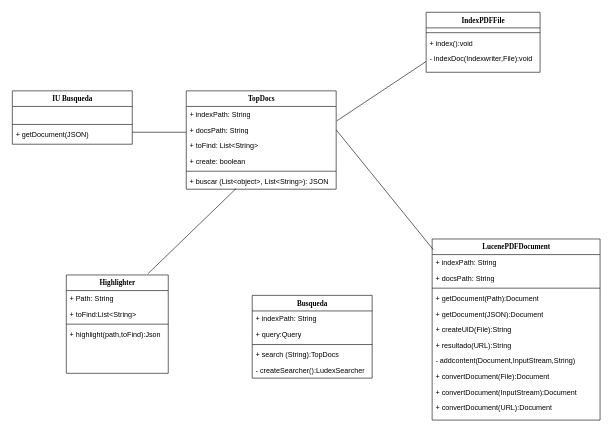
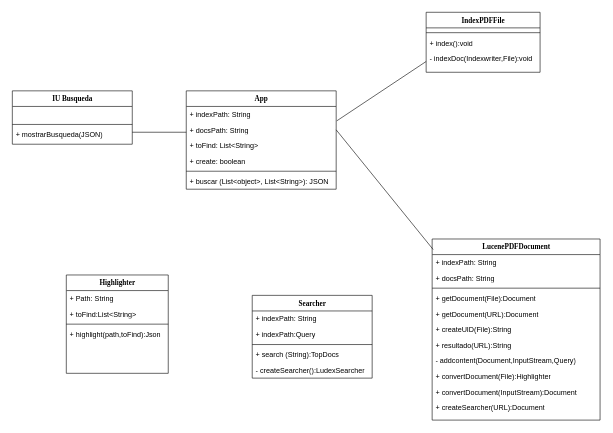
node "TopDocs": label "TopDocs" -> "App"
node "+ getDocument(JSON)": label "+ getDocument(JSON)" -> "+ mostrarBusqueda(JSON)"
edge "+ buscar (List<object>, List<String>): JSON" -- "Highlighter": removed
node "+ getDocument(Path):Document": label "+ getDocument(Path):Document" -> "+ getDocument(File):Document"
node "Busqueda": label "Busqueda" -> "Searcher"
node "+ getDocument(JSON):Document": label "+ getDocument(JSON):Document" -> "+ getDocument(URL):Document"
node "+ query:Query": label "+ query:Query" -> "+ indexPath:Query"
node "- addcontent(Document,InputStream,String)": label "- addcontent(Document,InputStream,String)" -> "- addcontent(Document,InputStream,Query)"
node "+ convertDocument(File):Document": label "+ convertDocument(File):Document" -> "+ convertDocument(File):Highlighter"
node "+ convertDocument(URL):Document": label "+ convertDocument(URL):Document" -> "+ createSearcher(URL):Document"
